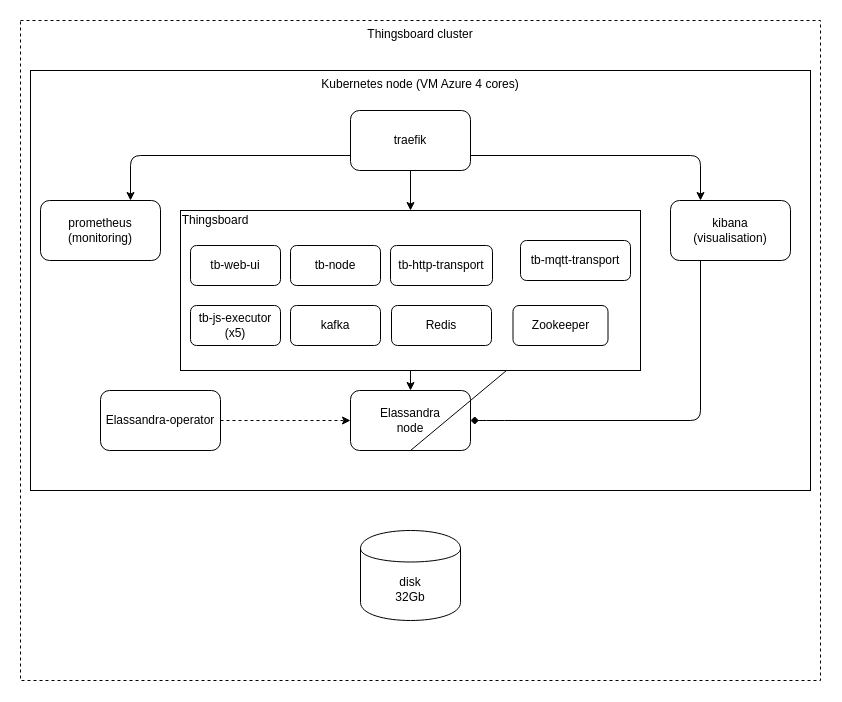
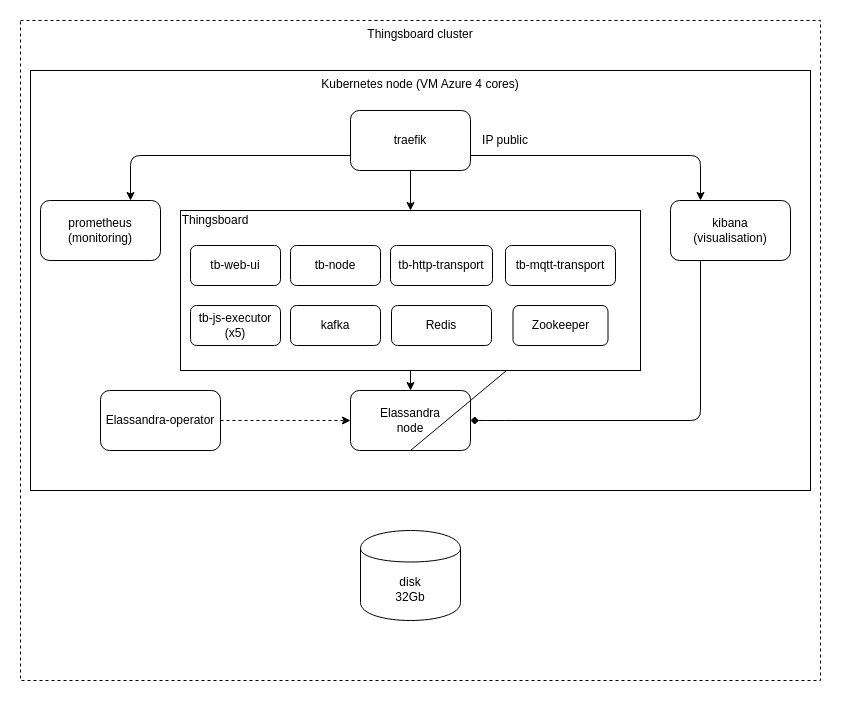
node "IP public": added
node "tb-mqtt-transport": moved (576, 261) -> (561, 266)
